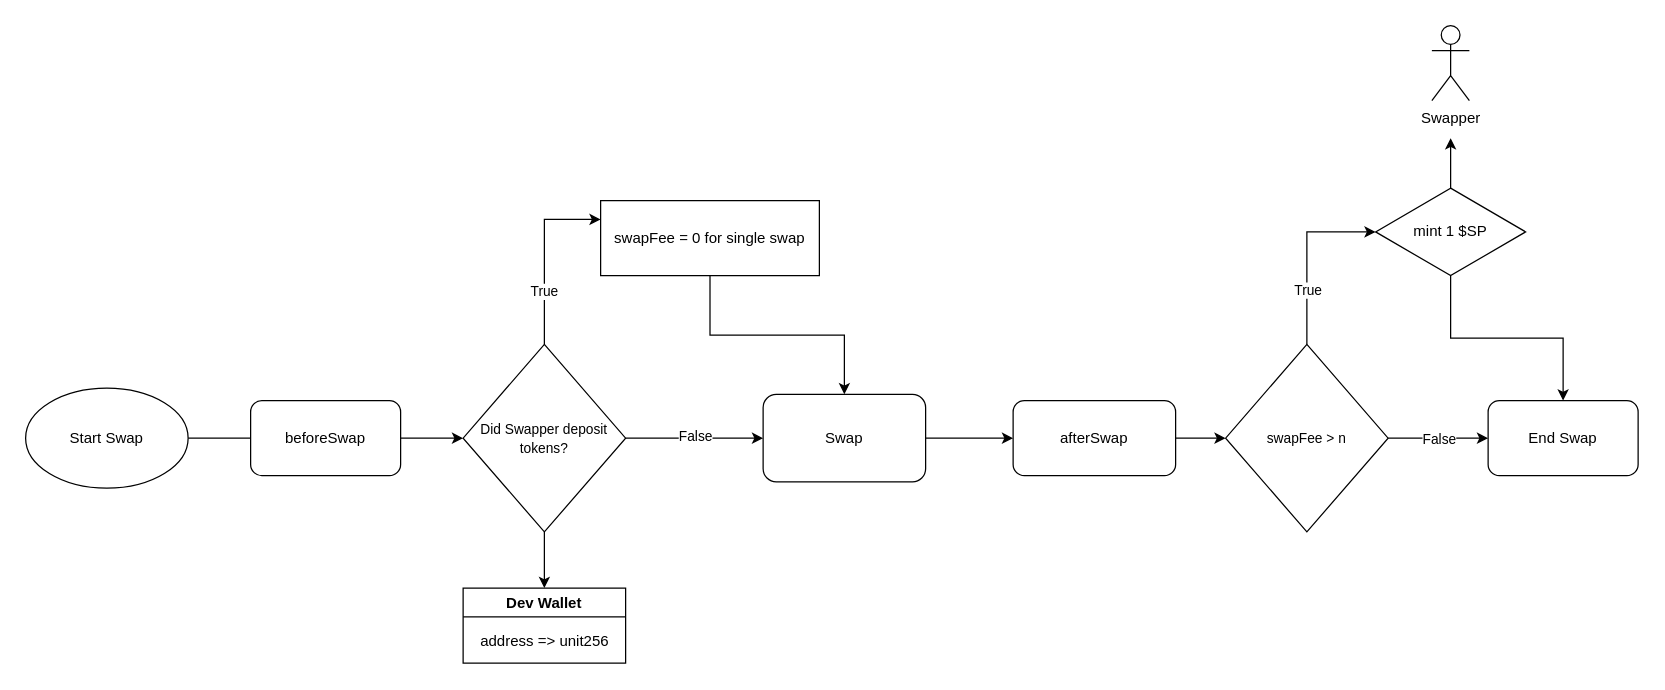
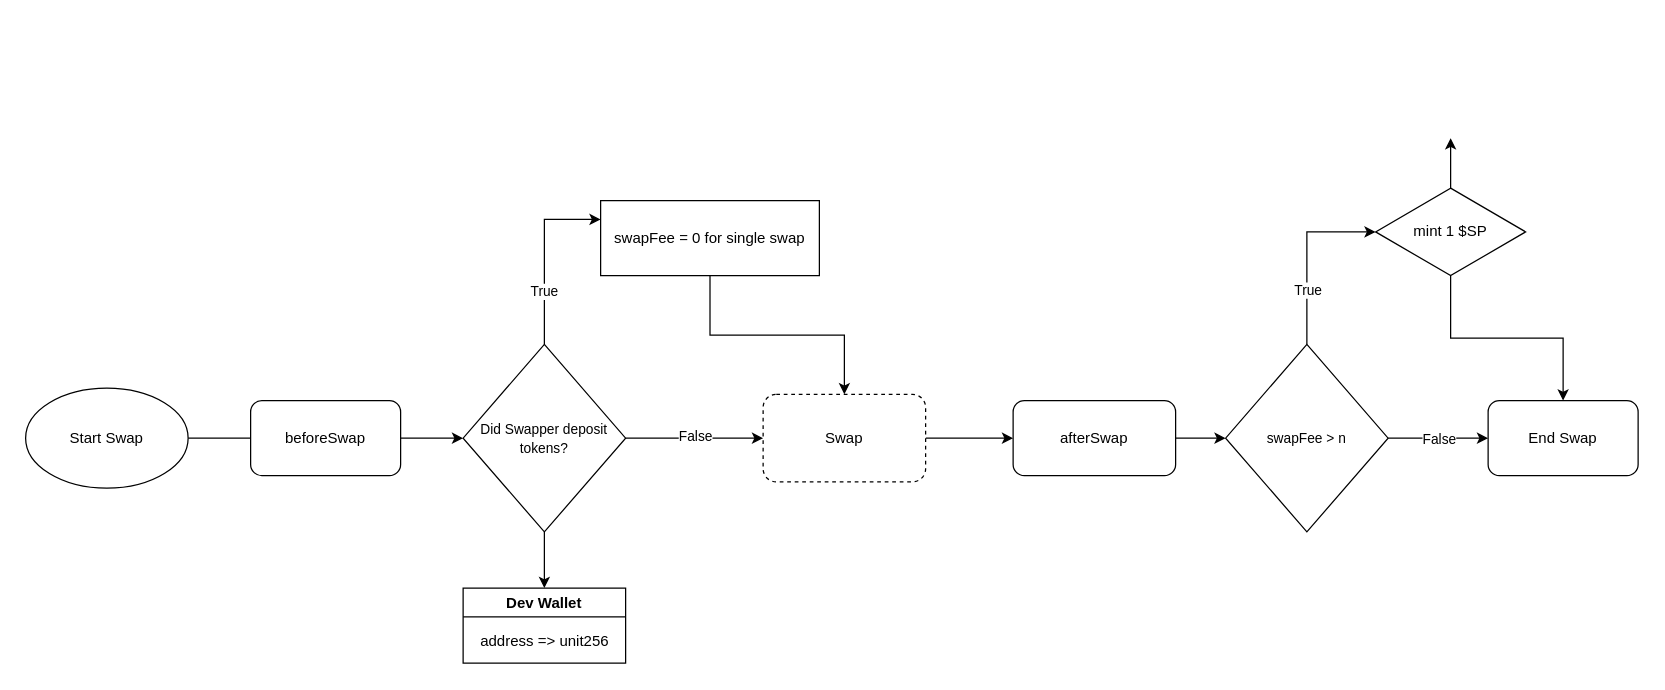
node "Swapper": removed
node "Swap": style solid -> dashed
